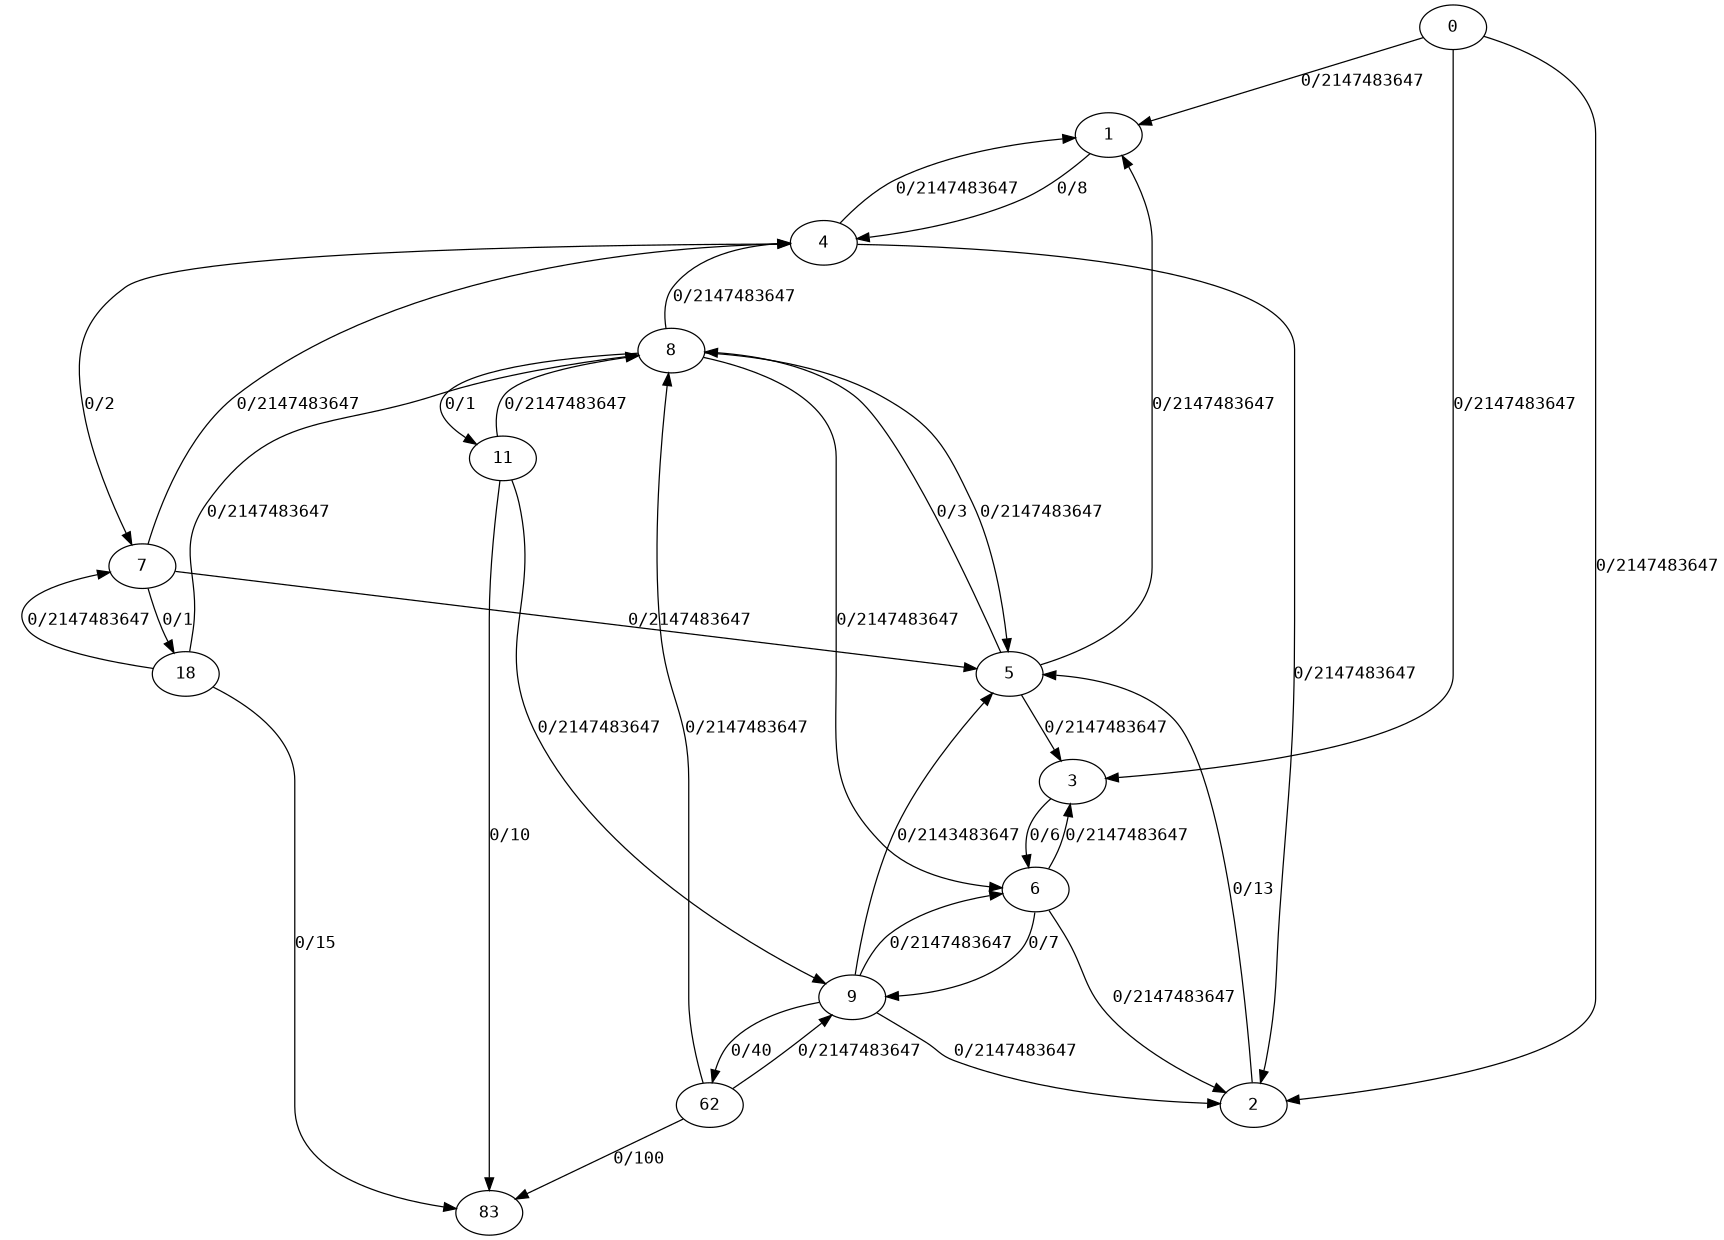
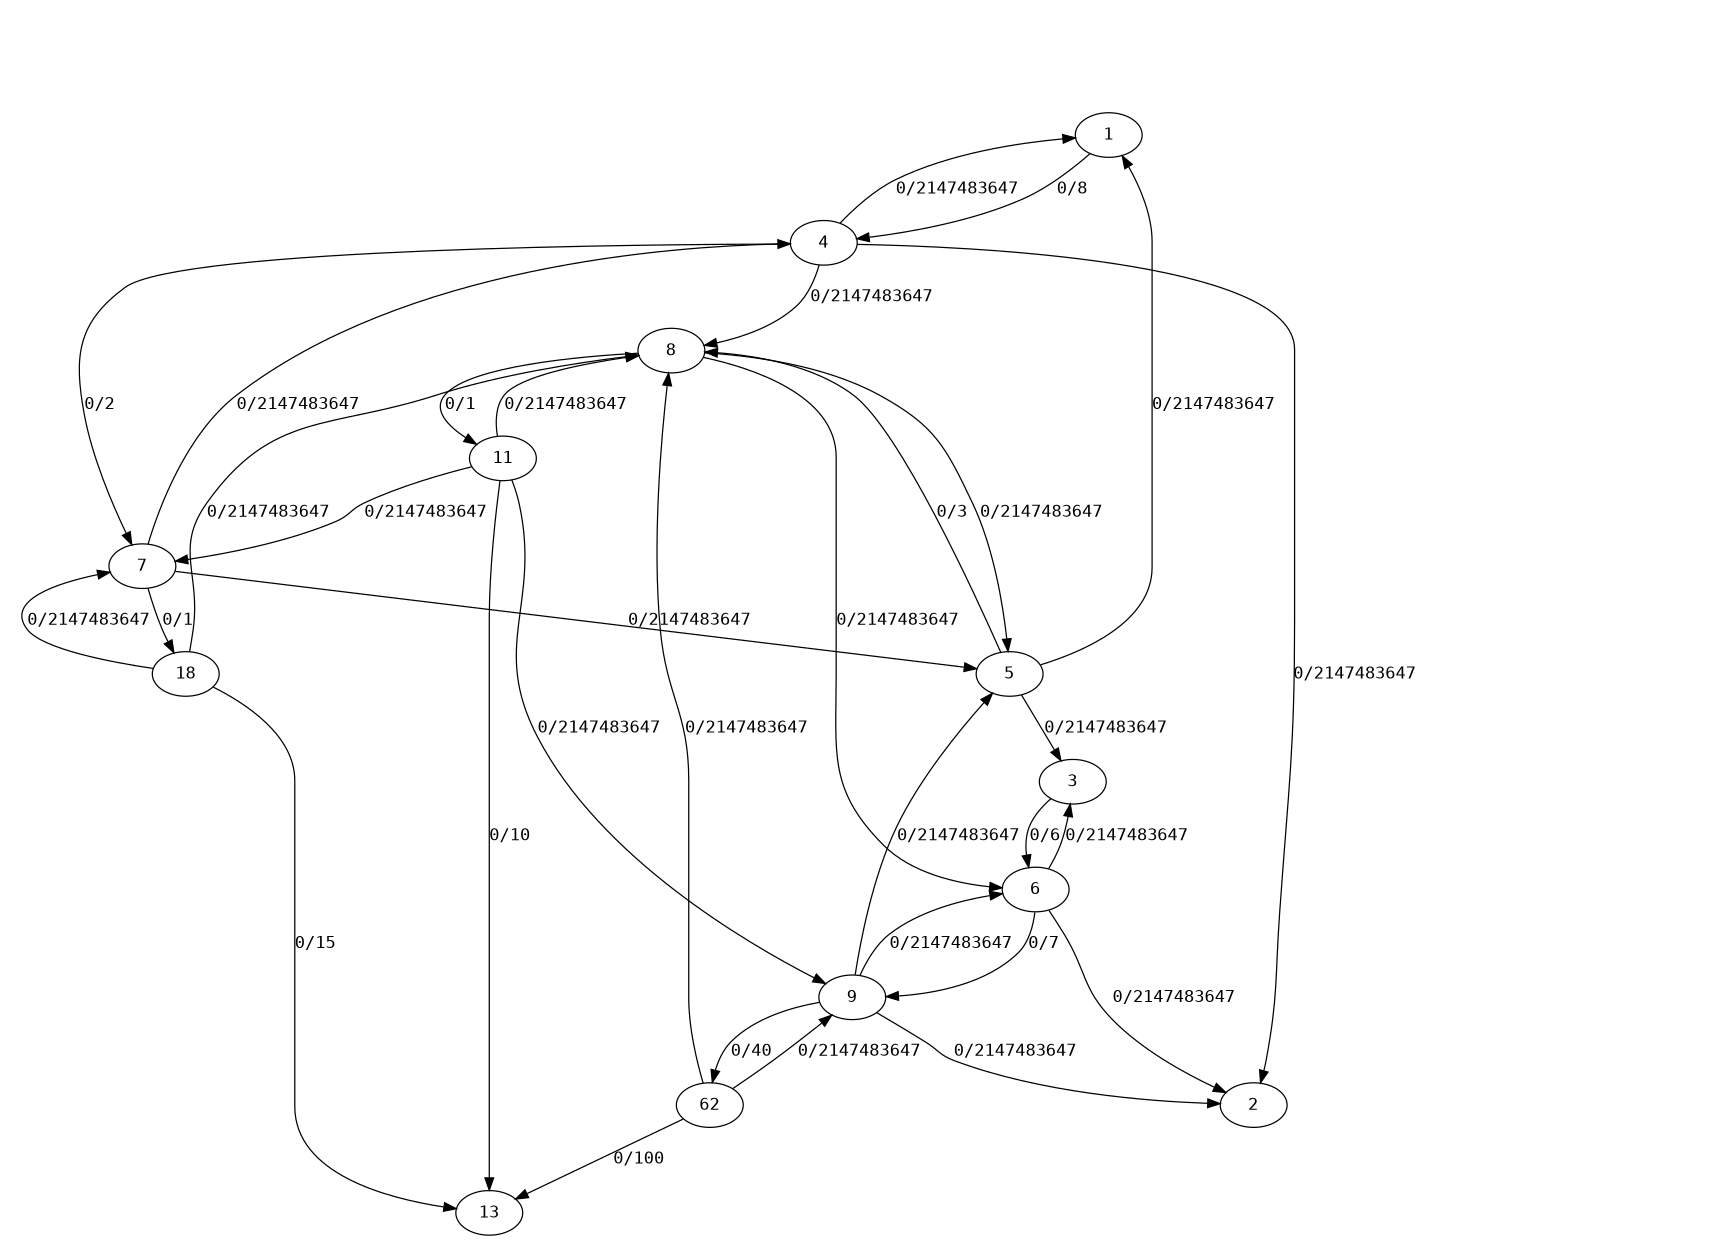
node "0": removed
edge "8" -> "4": reversed
edge "11" -> "7": added, label "0/2147483647"
edge "2" -> "5": removed, label "0/13"
edge "9" -> "5": label "0/2143483647" -> "0/2147483647"
node "83": label "83" -> "13"
